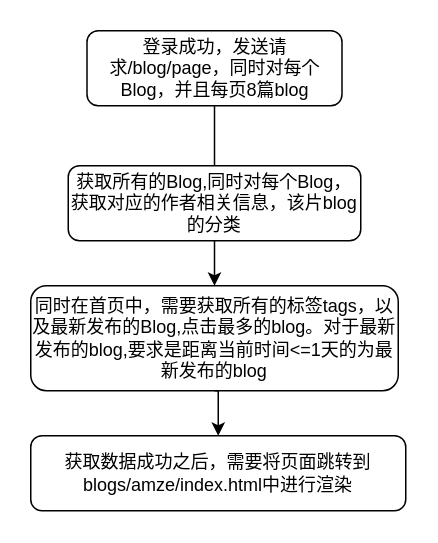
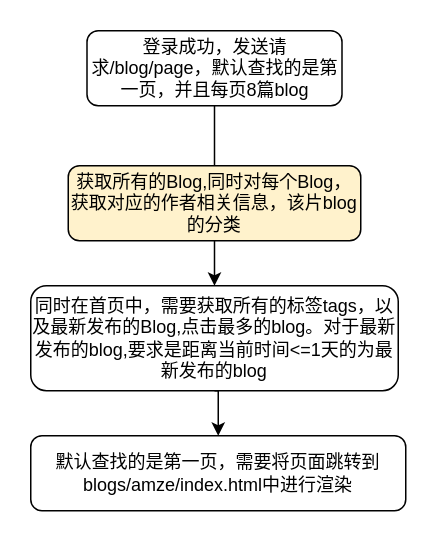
node "登录成功，发送请求/blog/page，同时对每个Blog，并且每页8篇blog": label "登录成功，发送请求/blog/page，同时对每个Blog，并且每页8篇blog" -> "登录成功，发送请求/blog/page，默认查找的是第一页，并且每页8篇blog"
node "获取所有的Blog,同时对每个Blog，获取对应的作者相关信息，该片blog的分类": fillcolor #ffffff -> #fff2cc
node "获取数据成功之后，需要将页面跳转到blogs/amze/index.html中进行渲染": label "获取数据成功之后，需要将页面跳转到blogs/amze/index.html中进行渲染" -> "默认查找的是第一页，需要将页面跳转到blogs/amze/index.html中进行渲染"
